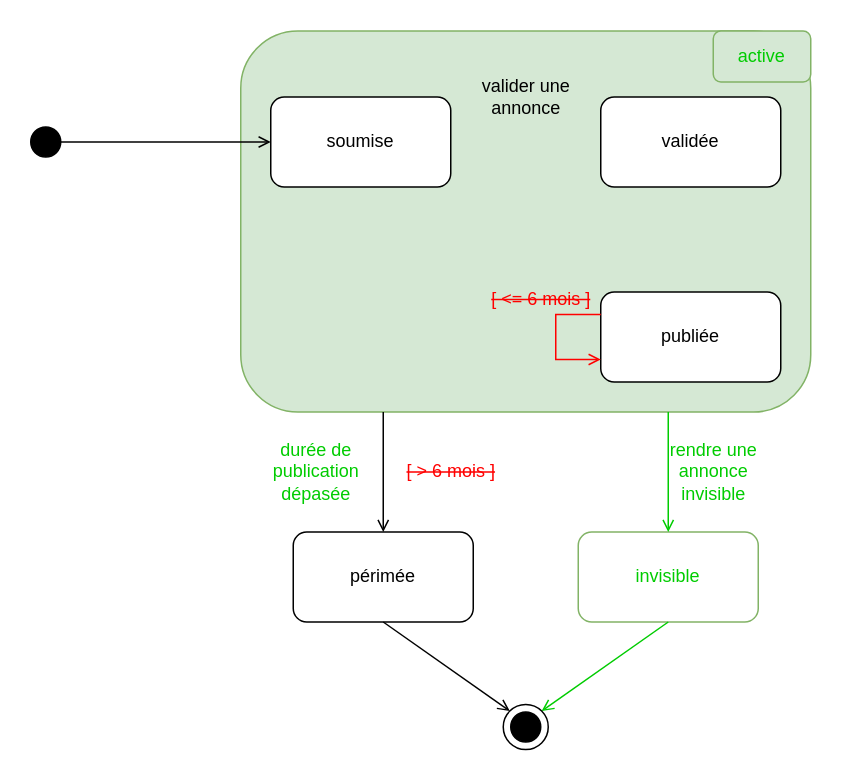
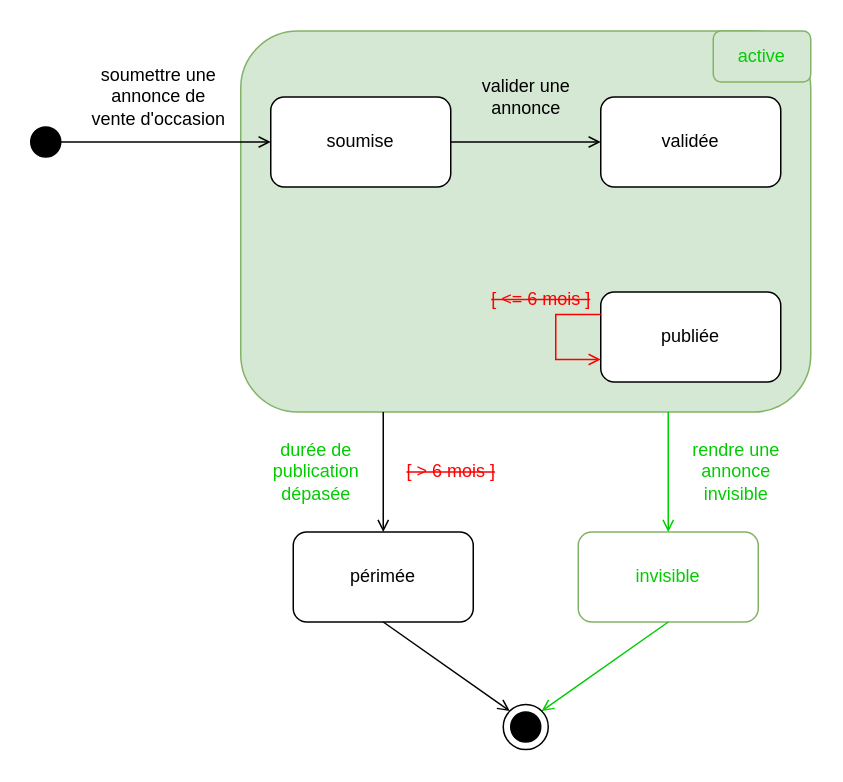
node "soumettre une annonce de vente d'occasion": added
edge "soumise" -> "validée": added
node "rendre une annonce invisible": moved (713, 472) -> (736, 472)
